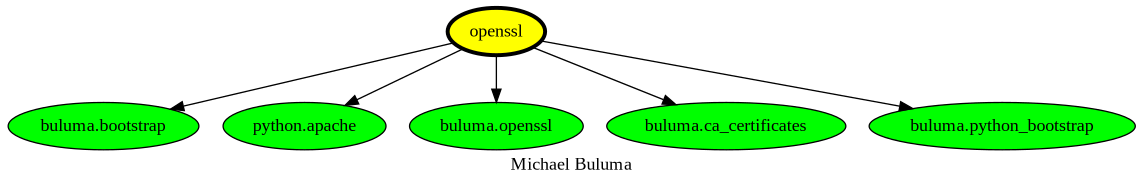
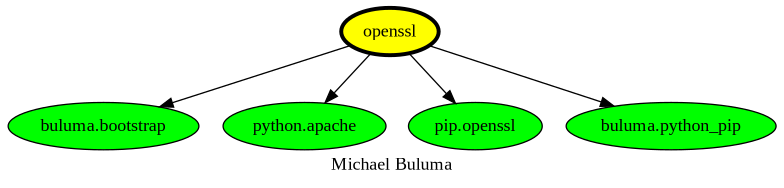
node "buluma.openssl": label "buluma.openssl" -> "pip.openssl"
node "buluma.ca_certificates": removed
node "buluma.python_bootstrap": label "buluma.python_bootstrap" -> "buluma.python_pip"
